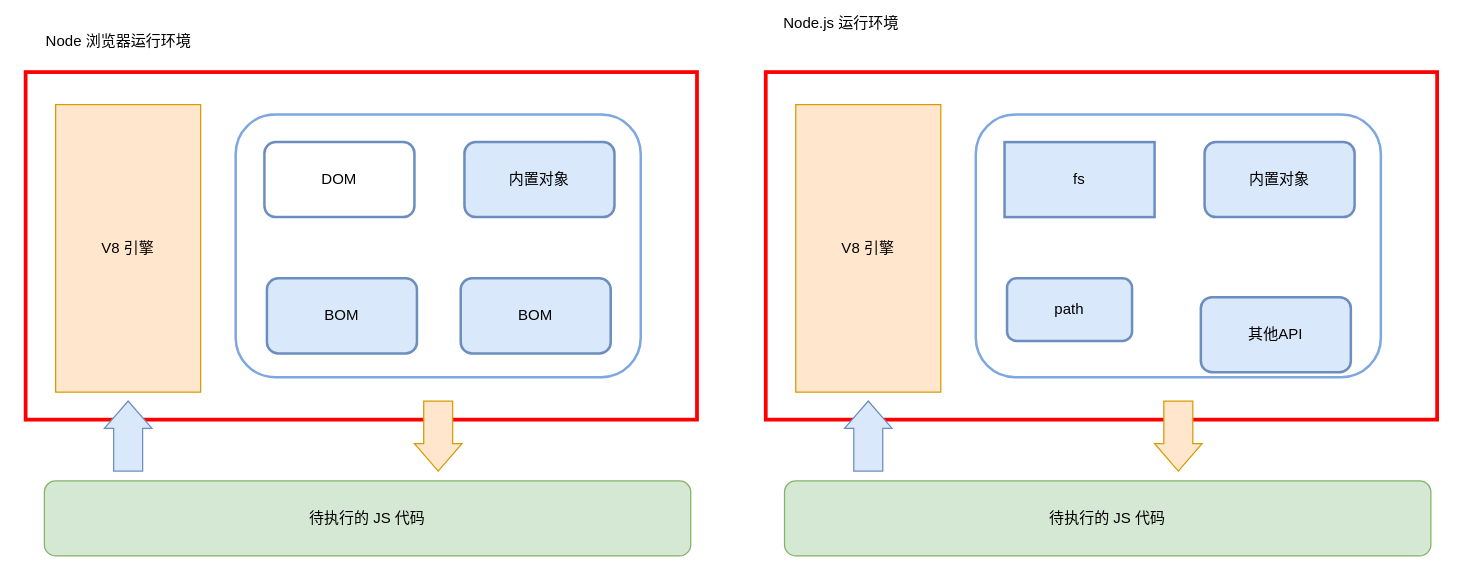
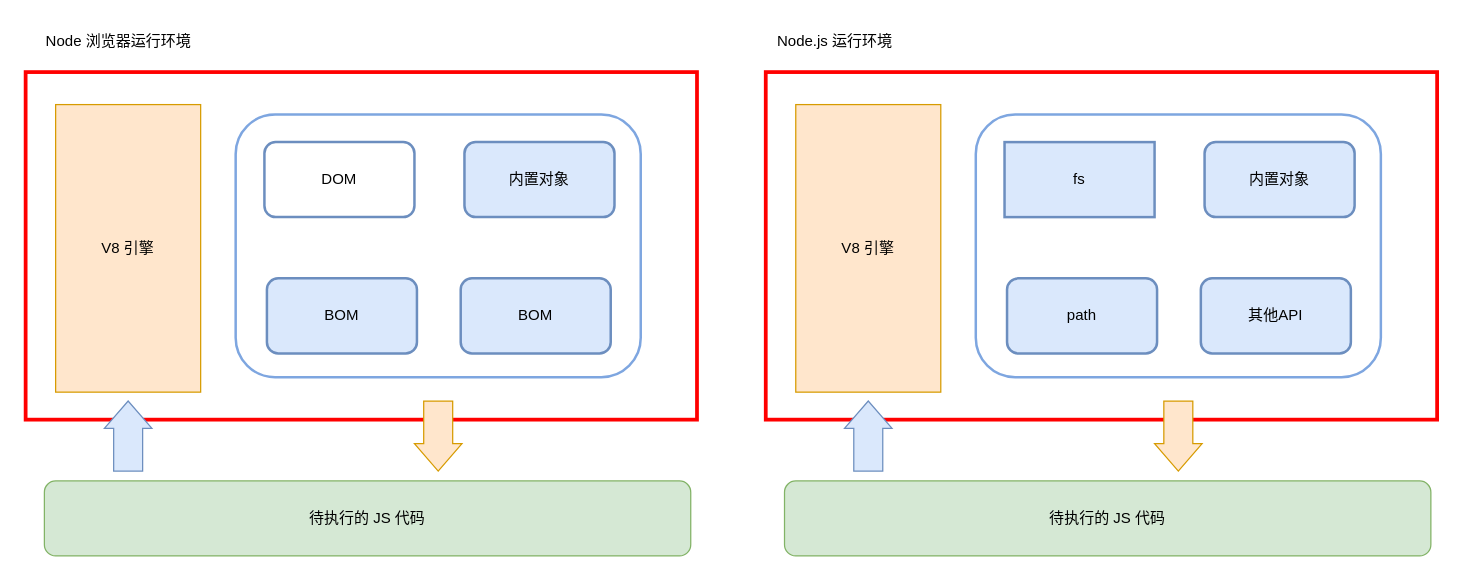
node "Node.js 运行环境": moved (841, 23) -> (834, 42)
node "path": size 125x63 -> 150x75
node "其他API": moved (1276, 334) -> (1276, 316)
